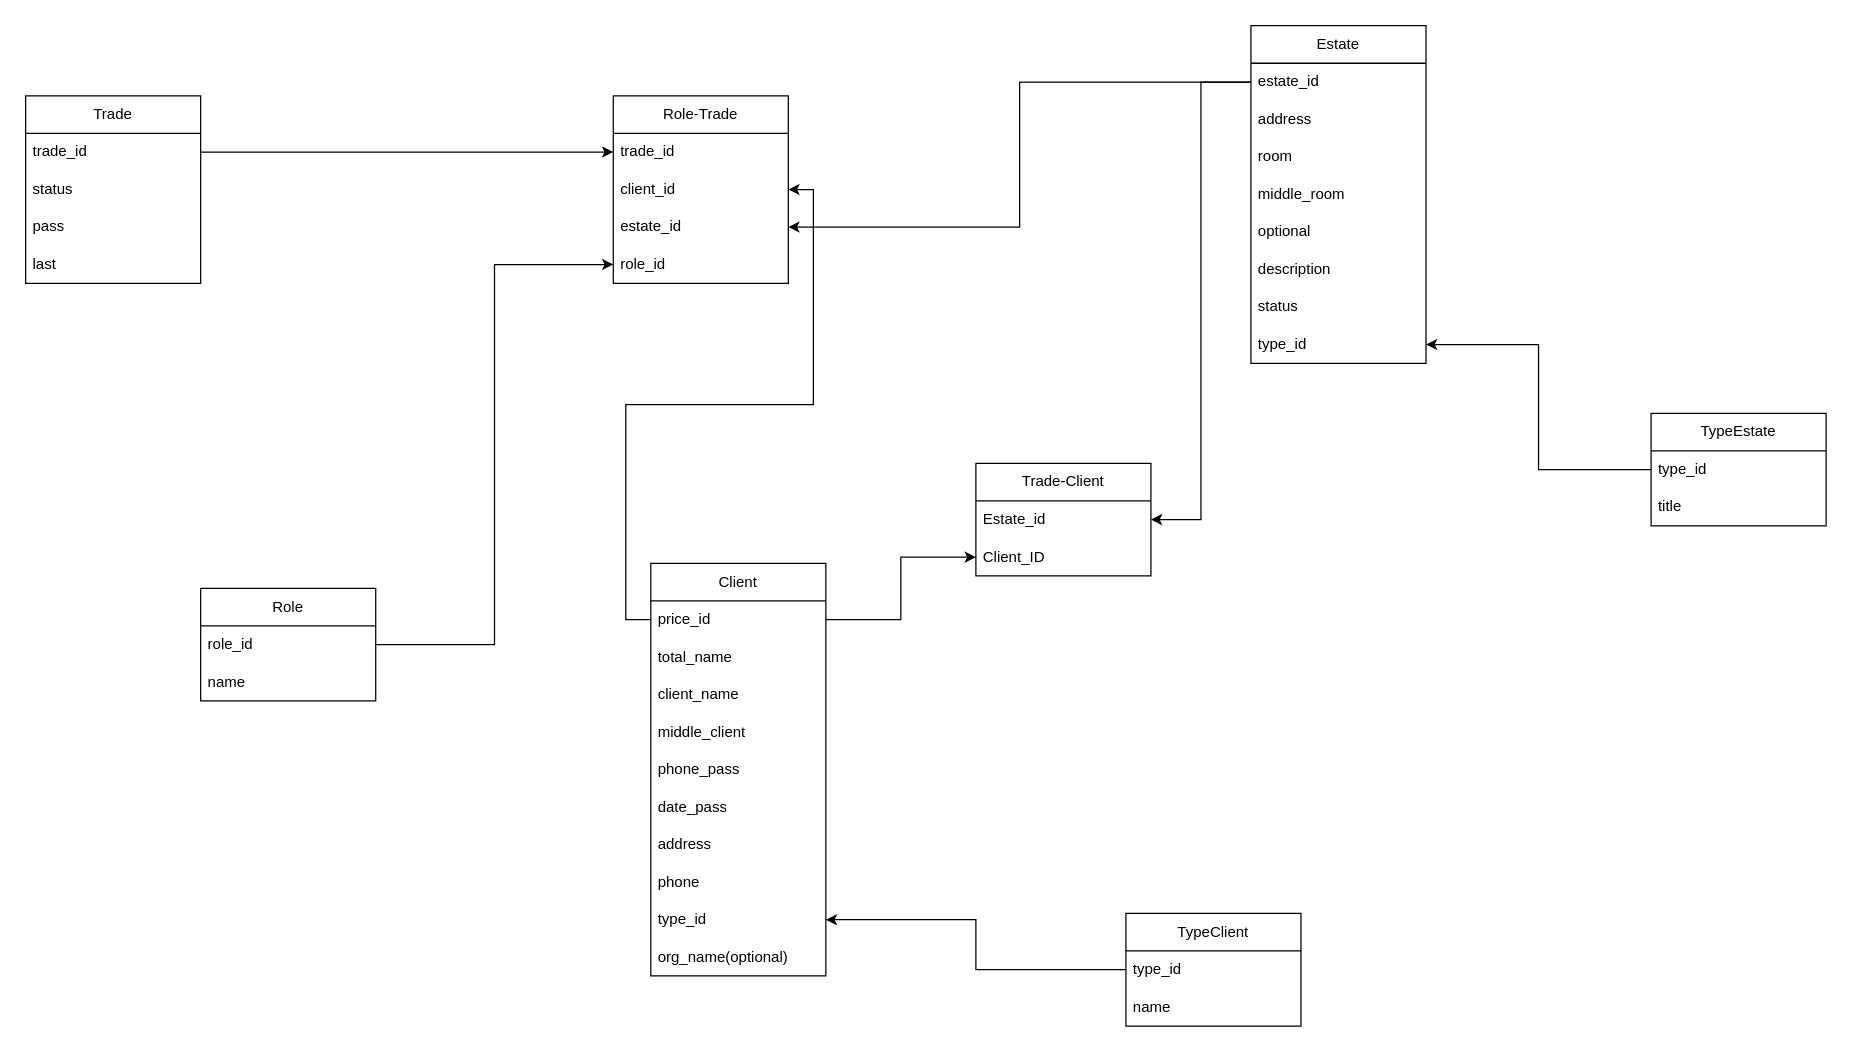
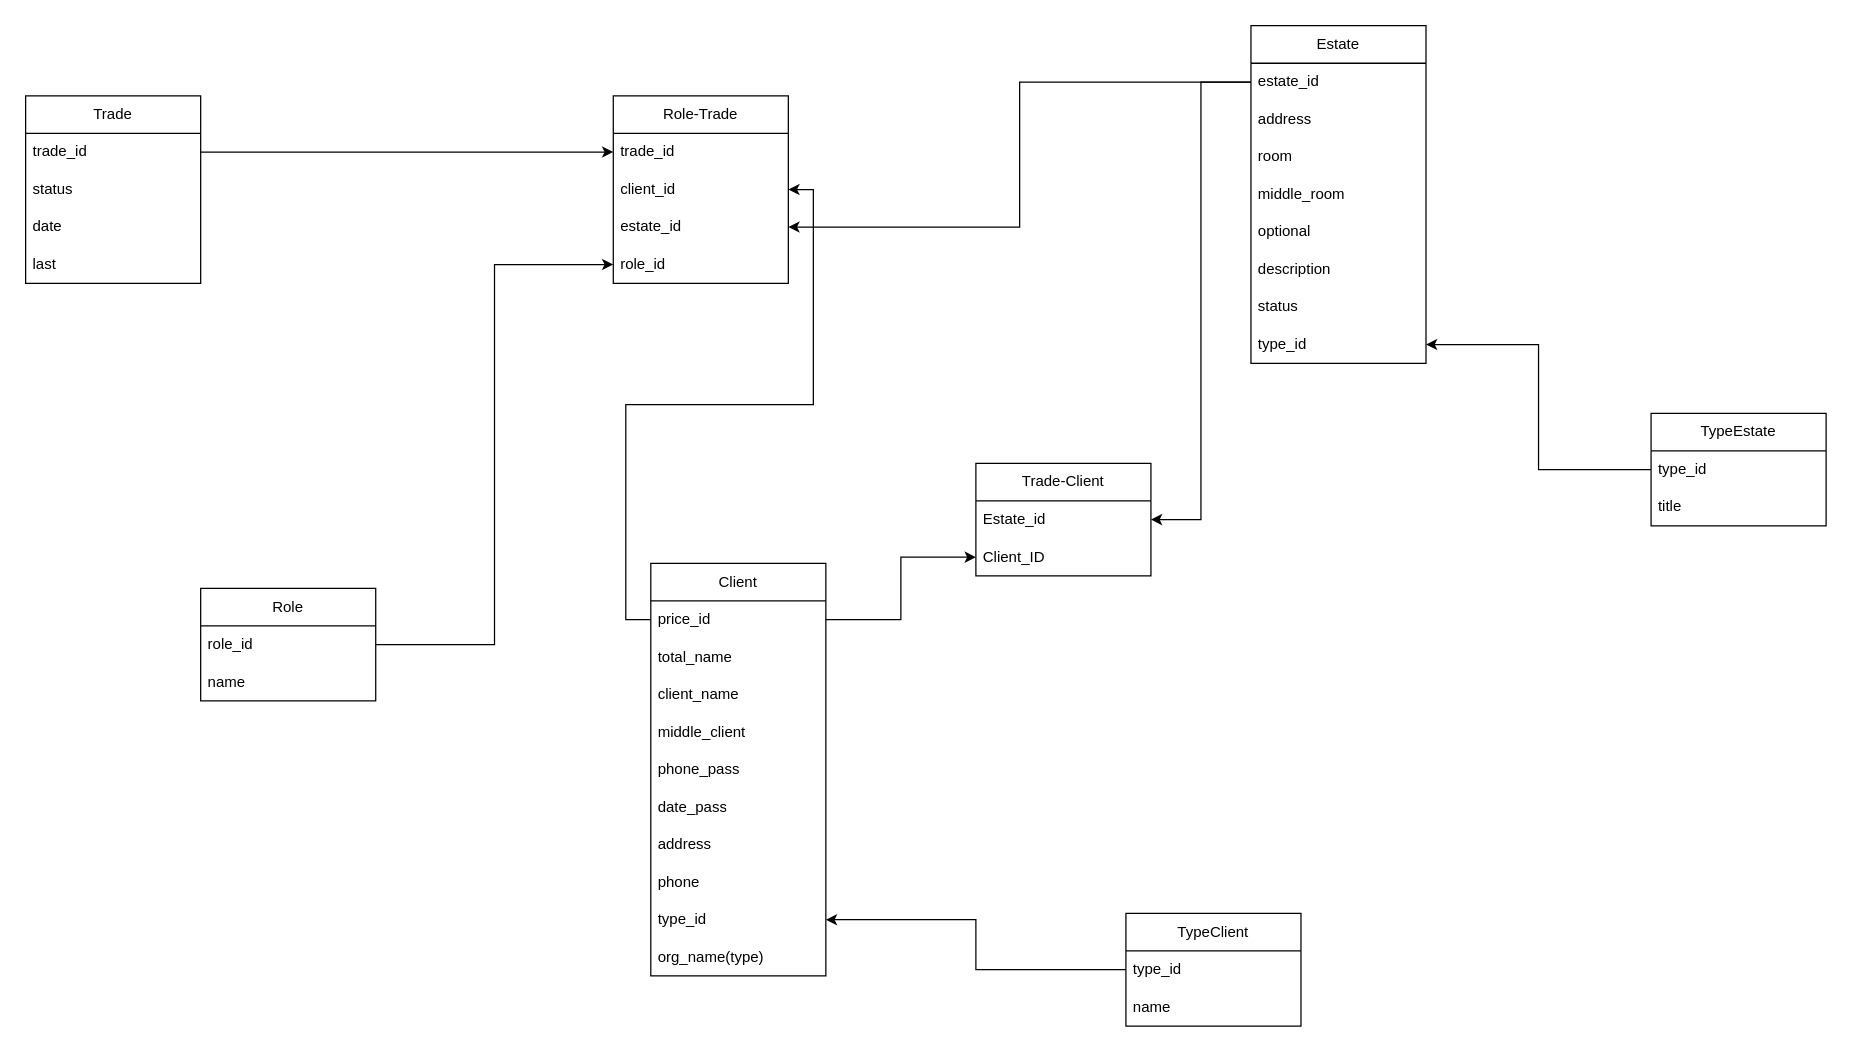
node "pass": label "pass" -> "date"
node "org_name(optional)": label "org_name(optional)" -> "org_name(type)"
